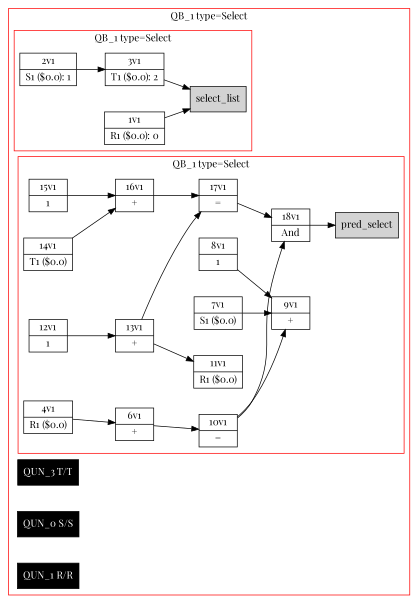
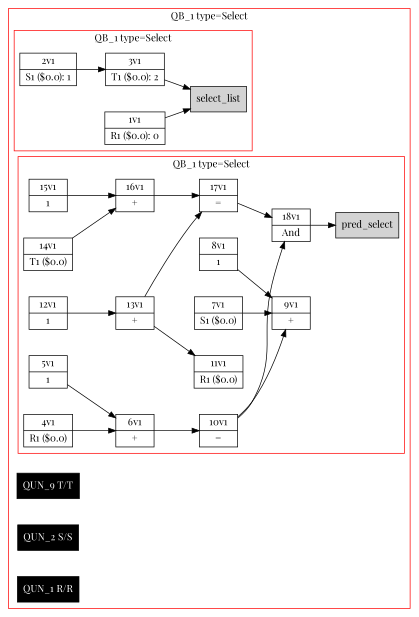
node "5v1": added
node "QUN_3 T/T": label "QUN_3 T/T" -> "QUN_9 T/T"
node "QUN_0 S/S": label "QUN_0 S/S" -> "QUN_2 S/S"
